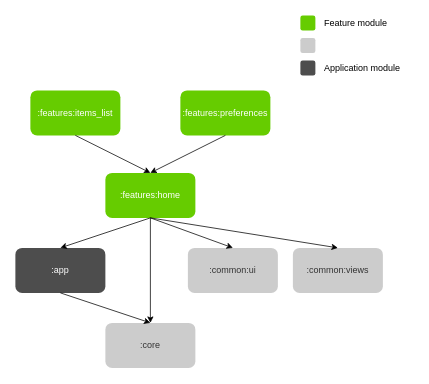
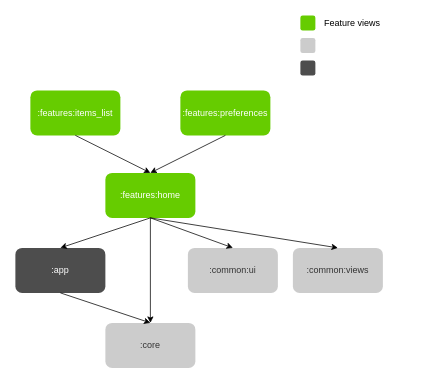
node "Feature module": label "Feature module" -> "Feature views"
node "Application module": removed
